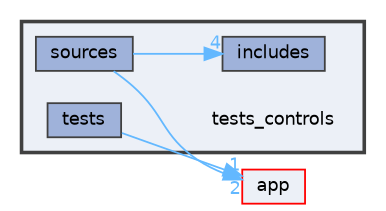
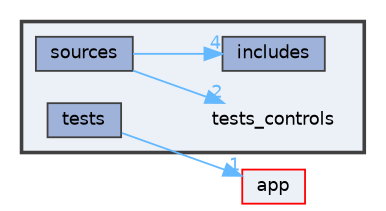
edge "sources" -> "app": now "sources" -> "tests_controls"
